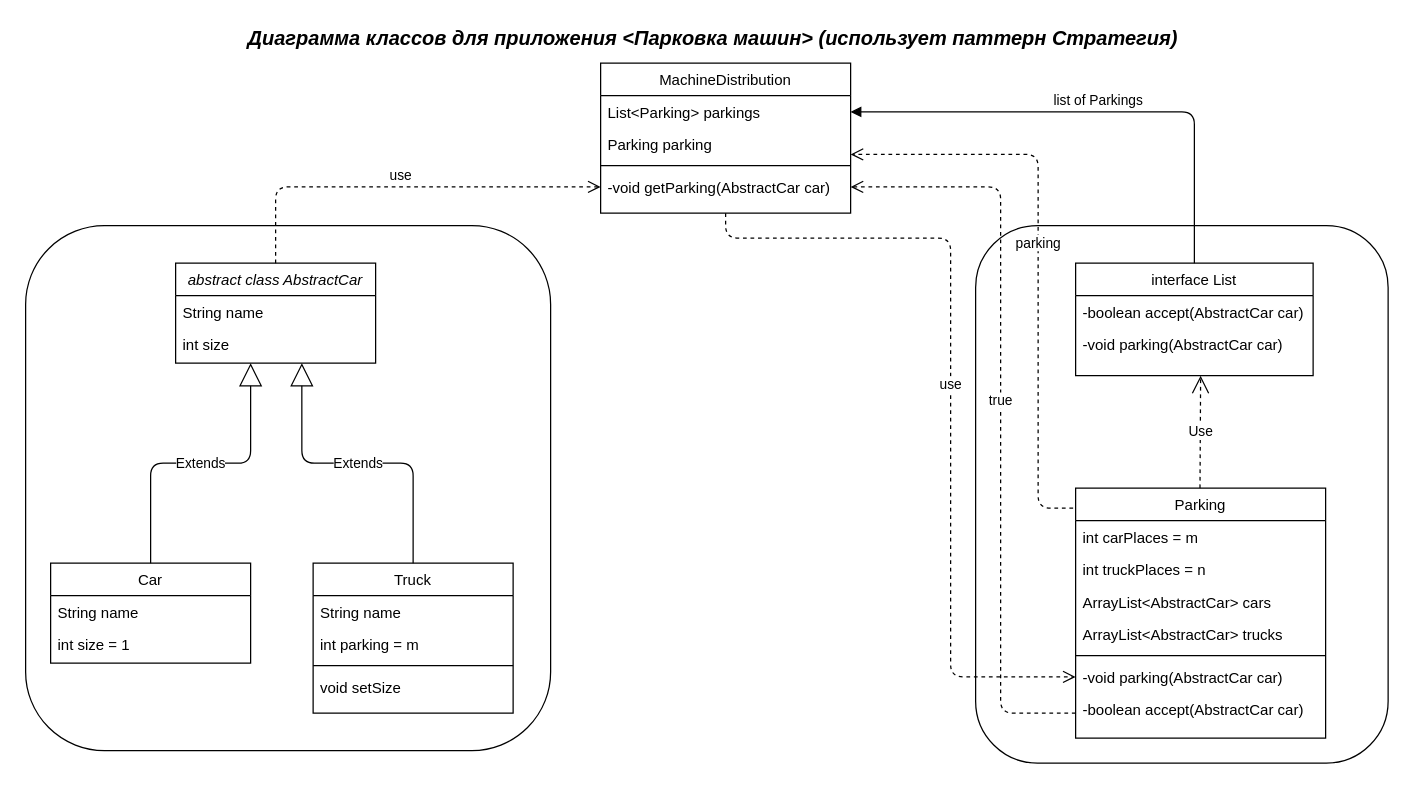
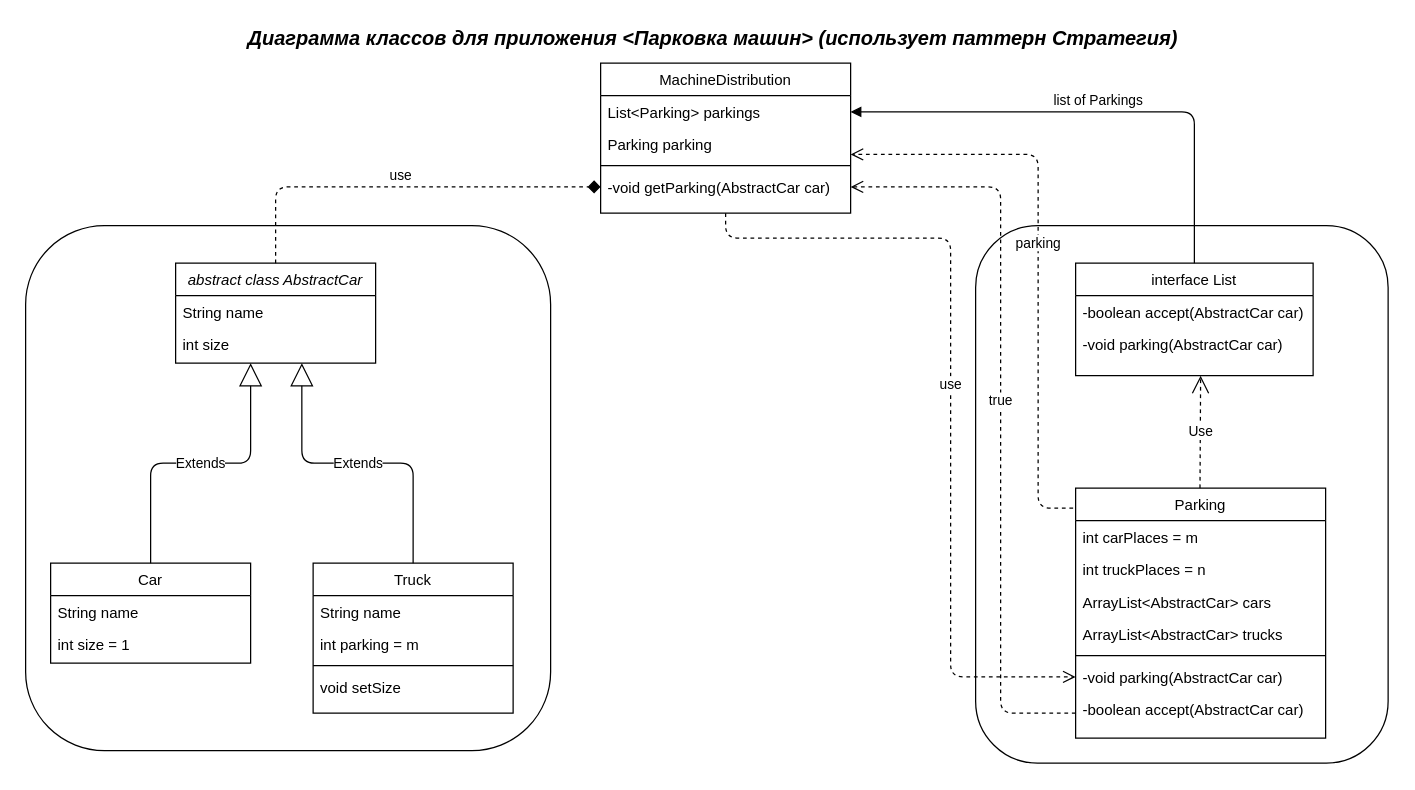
edge "abstract class AbstractCar" -> "-void getParking(AbstractCar car)": arrowhead open -> diamond
